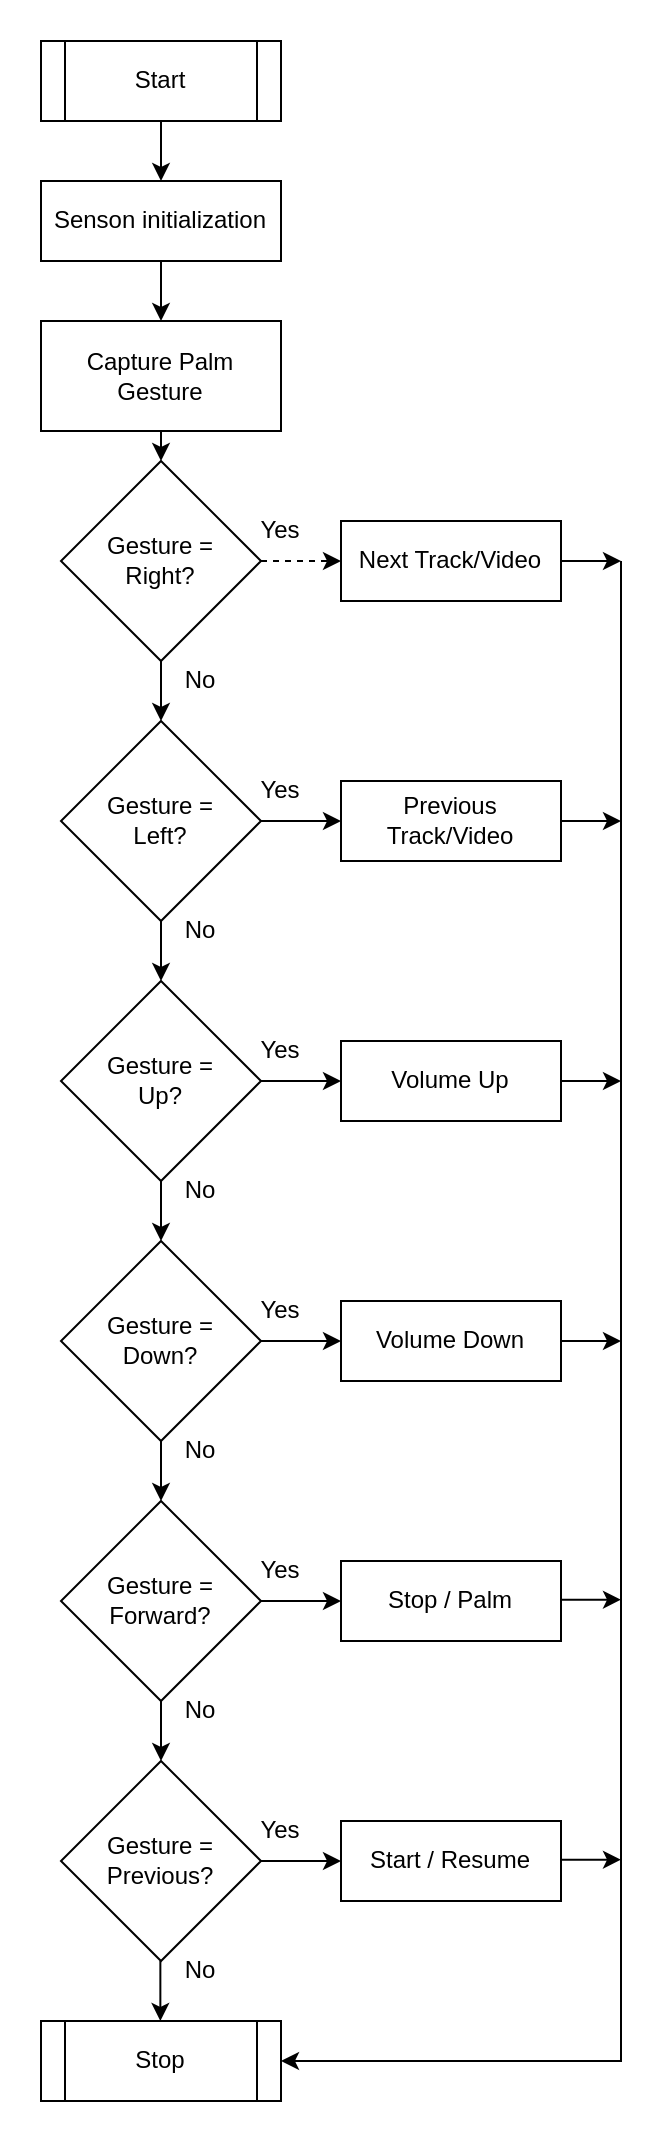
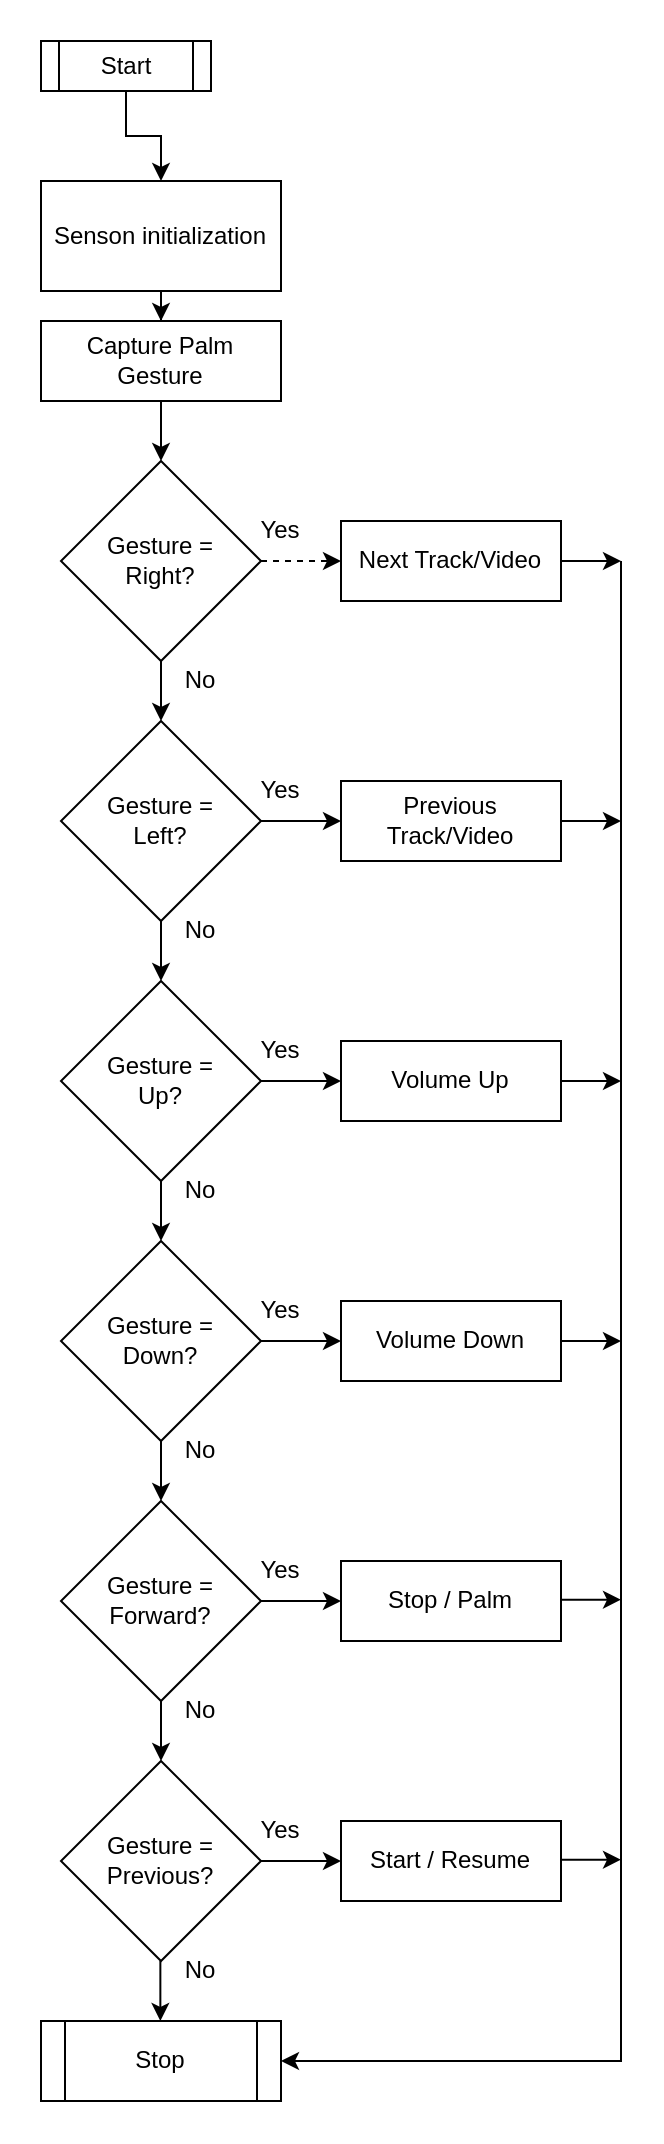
node "Start": size 240x80 -> 170x50
node "Senson initialization": size 240x80 -> 240x110
node "Capture Palm Gesture": size 240x110 -> 240x80
